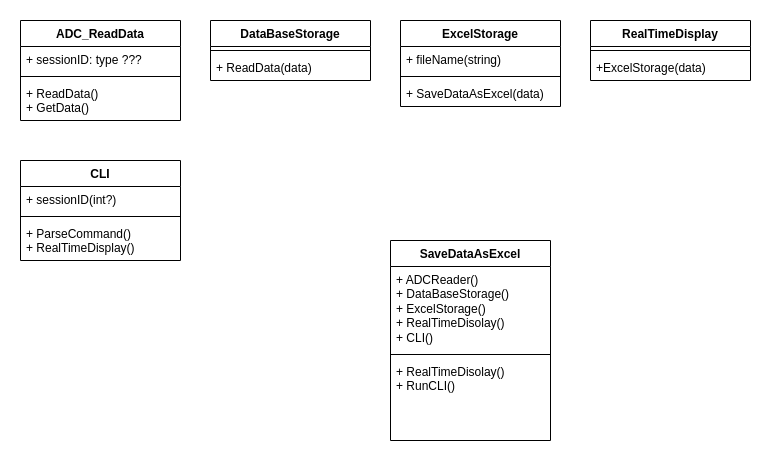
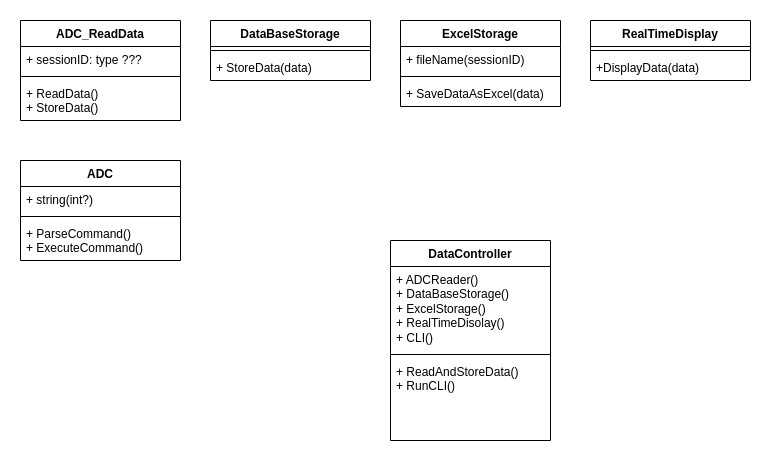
node "+ fileName(string)": label "+ fileName(string)" -> "+ fileName(sessionID)"
node "+ ReadData(data)": label "+ ReadData(data)" -> "+ StoreData(data)"
node "+ExcelStorage(data)": label "+ExcelStorage(data)" -> "+DisplayData(data)"
node "+ ReadData() + GetData()": label "+ ReadData() + GetData()" -> "+ ReadData() + StoreData()"
node "CLI": label "CLI" -> "ADC"
node "+ sessionID(int?)": label "+ sessionID(int?)" -> "+ string(int?)"
node "+ ParseCommand() + RealTimeDisplay()": label "+ ParseCommand() + RealTimeDisplay()" -> "+ ParseCommand() + ExecuteCommand()"
node "SaveDataAsExcel": label "SaveDataAsExcel" -> "DataController"
node "+ RealTimeDisolay() + RunCLI()": label "+ RealTimeDisolay() + RunCLI()" -> "+ ReadAndStoreData() + RunCLI()"
